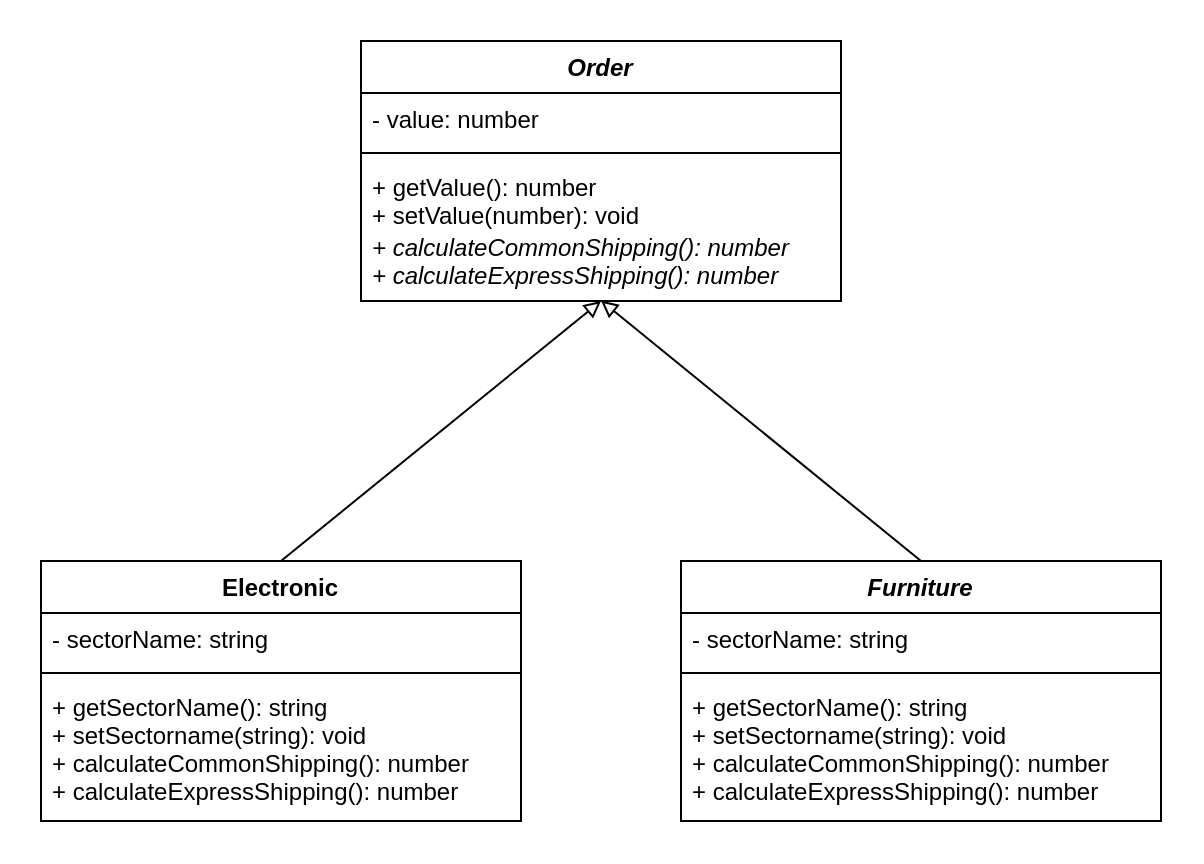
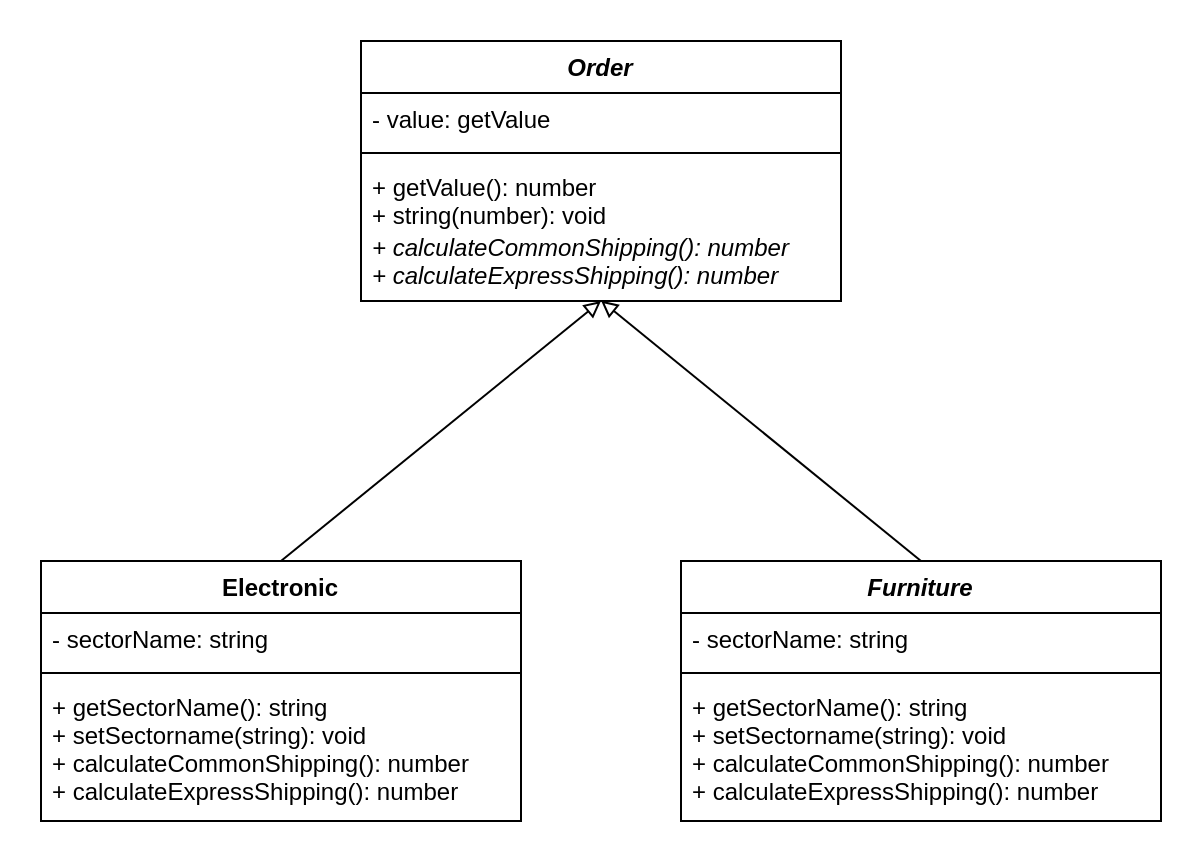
node "- value: number": label "- value: number" -> "- value: getValue"
node "+ getValue(): number + setValue(number): void": label "+ getValue(): number + setValue(number): void" -> "+ getValue(): number + string(number): void"
